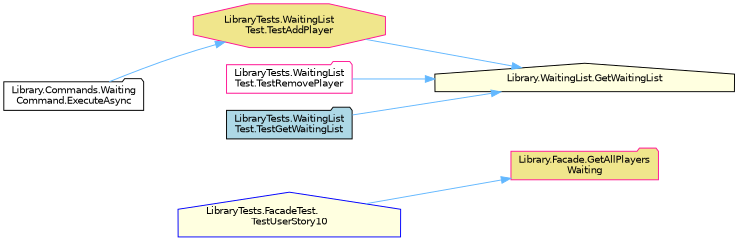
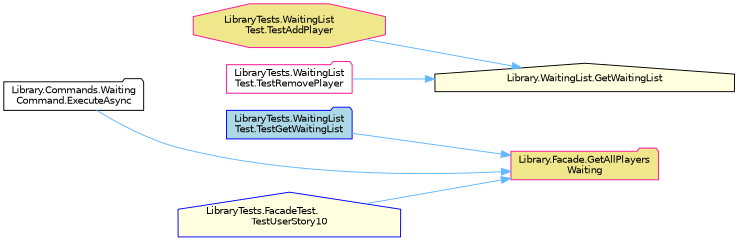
edge "Library.Commands.Waiting Command.ExecuteAsync" -> "LibraryTests.WaitingList Test.TestAddPlayer": now "Library.Commands.Waiting Command.ExecuteAsync" -> "Library.Facade.GetAllPlayers Waiting"
edge "LibraryTests.WaitingList Test.TestGetWaitingList" -> "Library.WaitingList.GetWaitingList": now "LibraryTests.WaitingList Test.TestGetWaitingList" -> "Library.Facade.GetAllPlayers Waiting"
node "LibraryTests.WaitingList Test.TestGetWaitingList": color black -> blue
